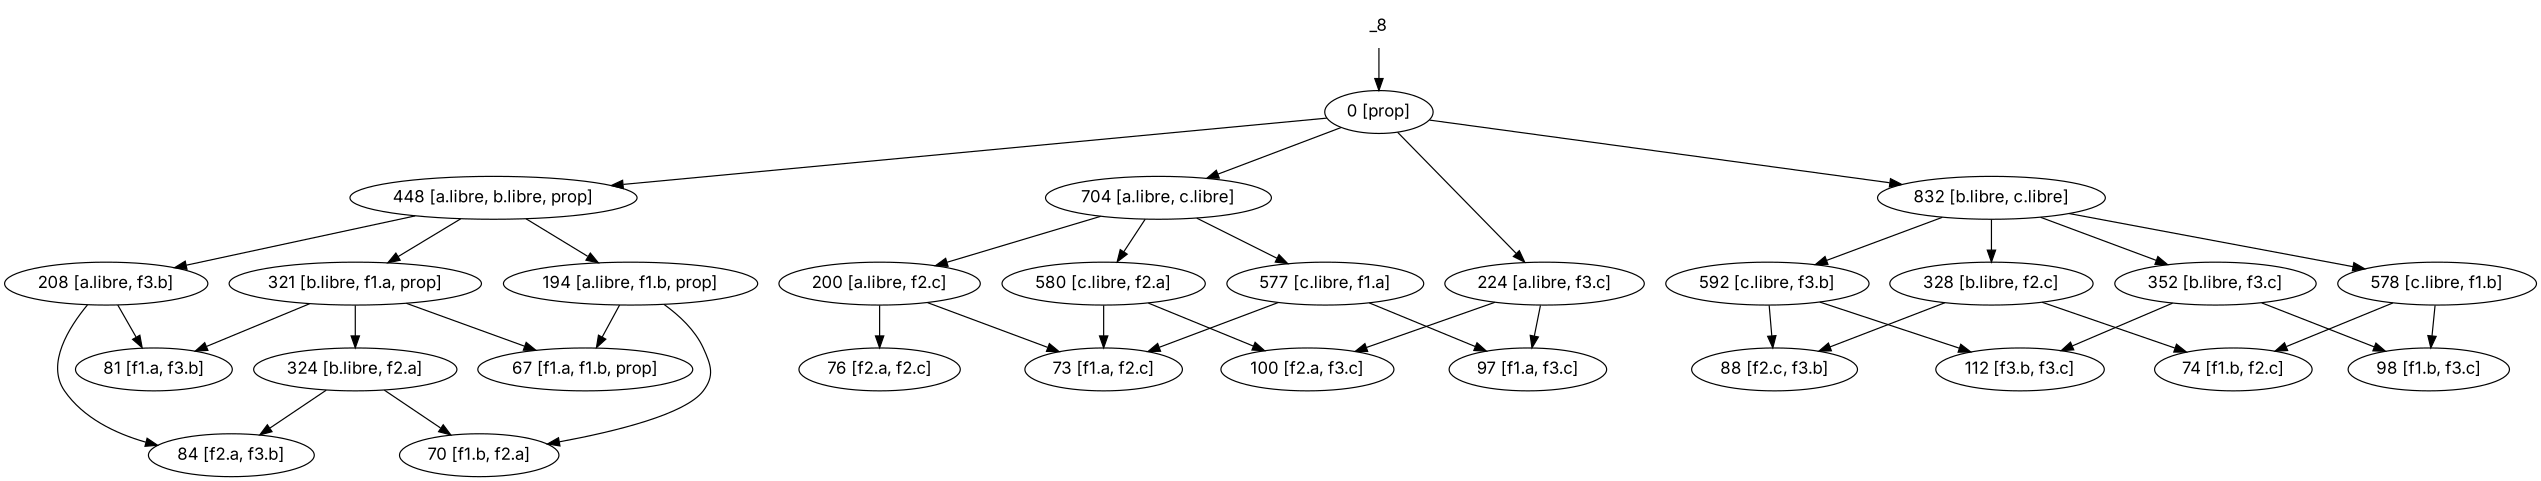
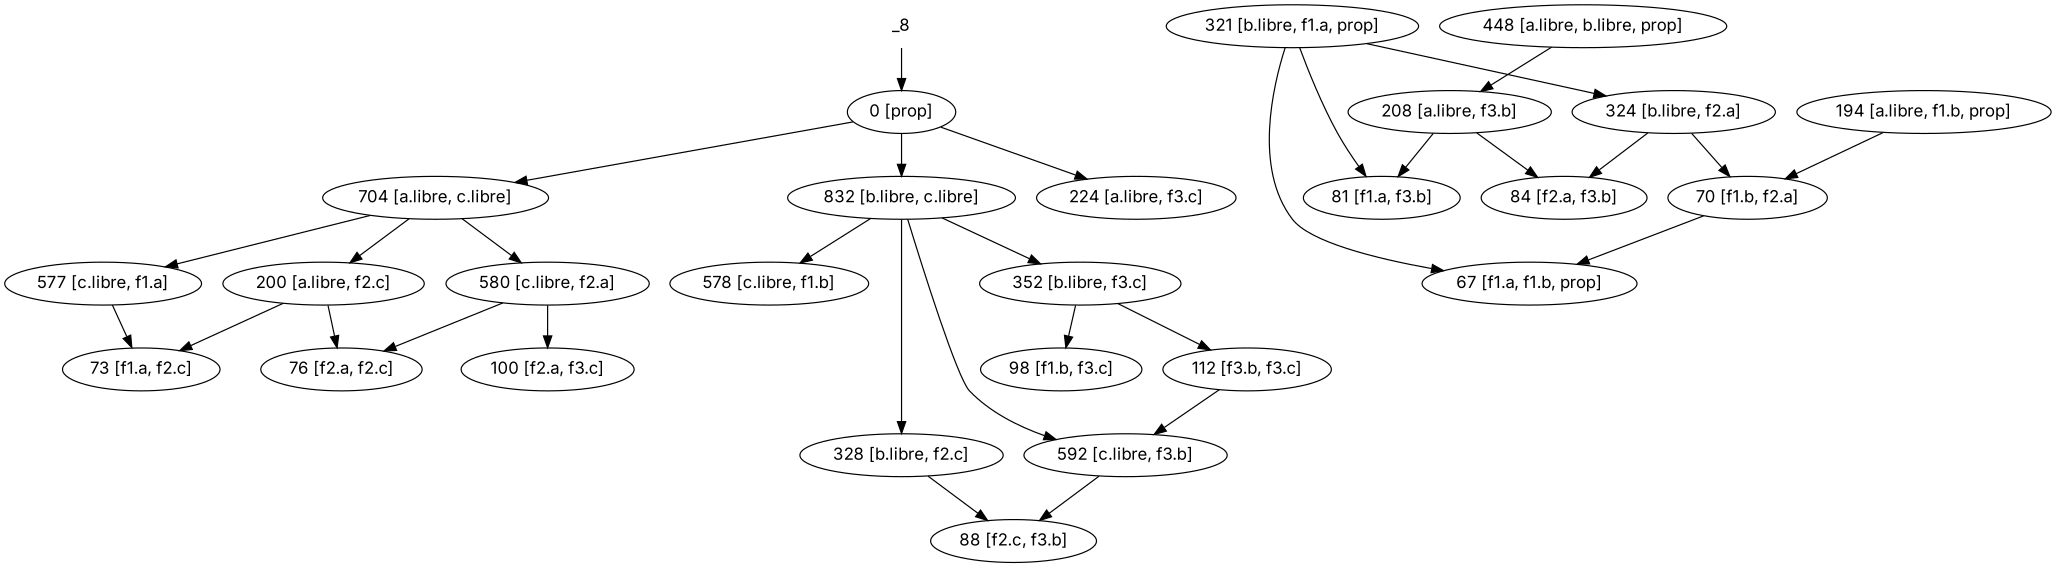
edge "0 [prop]" -> "448 [a.libre, b.libre, prop]": removed
edge "448 [a.libre, b.libre, prop]" -> "321 [b.libre, f1.a, prop]": removed
edge "448 [a.libre, b.libre, prop]" -> "194 [a.libre, f1.b, prop]": removed
edge "194 [a.libre, f1.b, prop]" -> "67 [f1.a, f1.b, prop]": now "70 [f1.b, f2.a]" -> "67 [f1.a, f1.b, prop]"
edge "580 [c.libre, f2.a]" -> "73 [f1.a, f2.c]": now "580 [c.libre, f2.a]" -> "76 [f2.a, f2.c]"
edge "578 [c.libre, f1.b]" -> "98 [f1.b, f3.c]": removed
edge "224 [a.libre, f3.c]" -> "100 [f2.a, f3.c]": removed
edge "592 [c.libre, f3.b]" -> "112 [f3.b, f3.c]": reversed
node "97 [f1.a, f3.c]": removed
node "74 [f1.b, f2.c]": removed
